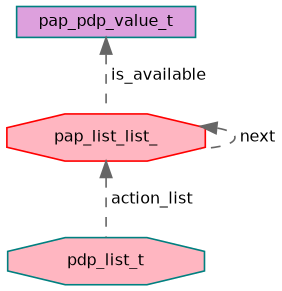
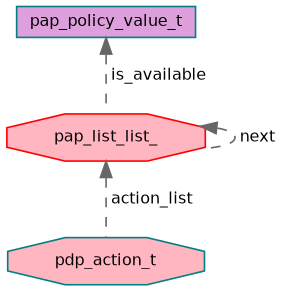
node "pap_pdp_value_t": label "pap_pdp_value_t" -> "pap_policy_value_t"
node "pdp_list_t": label "pdp_list_t" -> "pdp_action_t"
